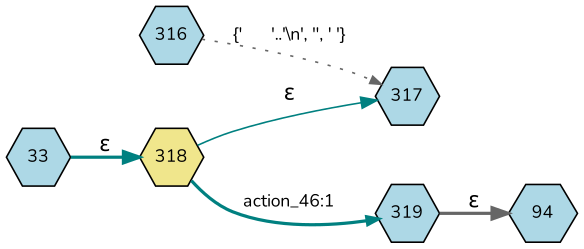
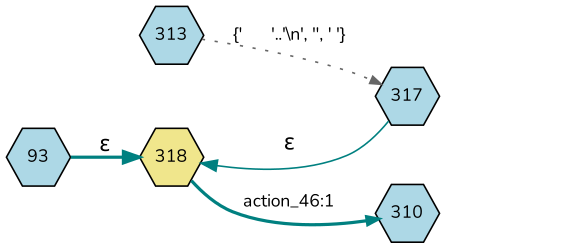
node "316": label "316" -> "313"
edge "318" -> "317": reversed
node "33": label "33" -> "93"
node "319": label "319" -> "310"
node "94": removed
